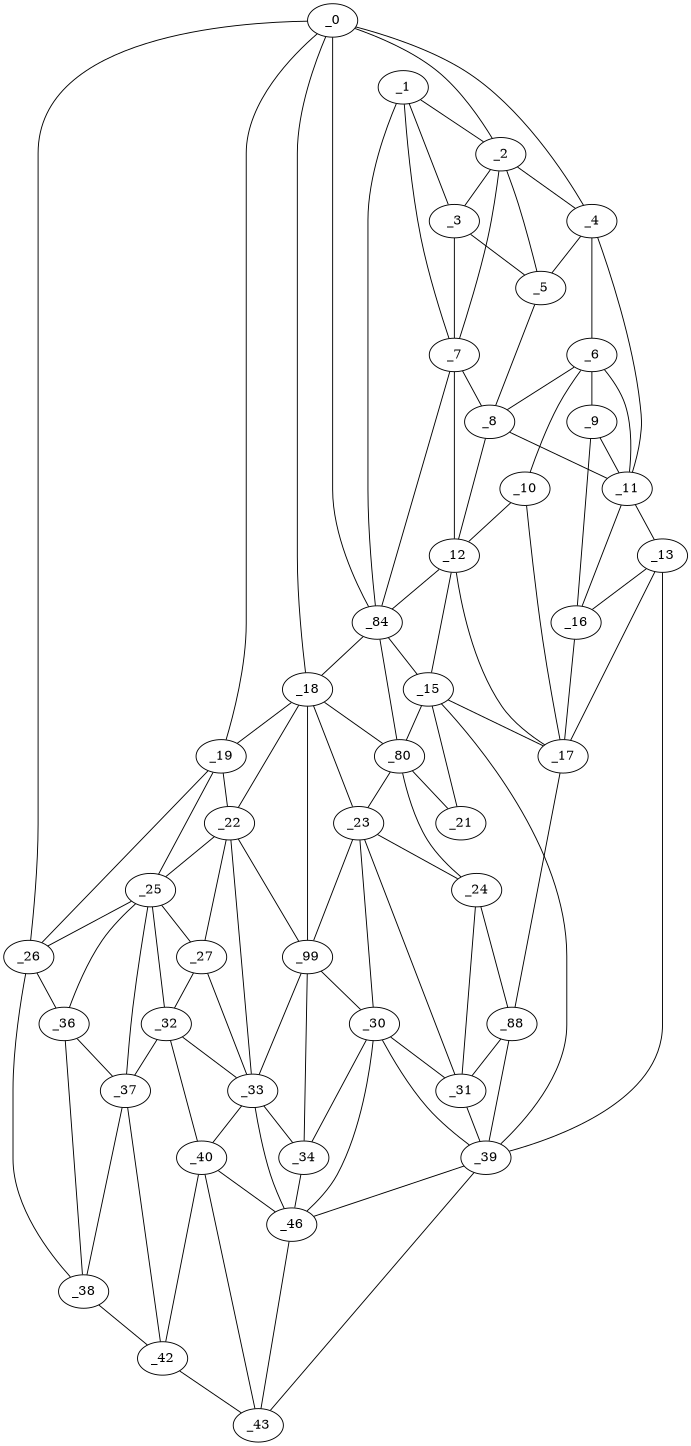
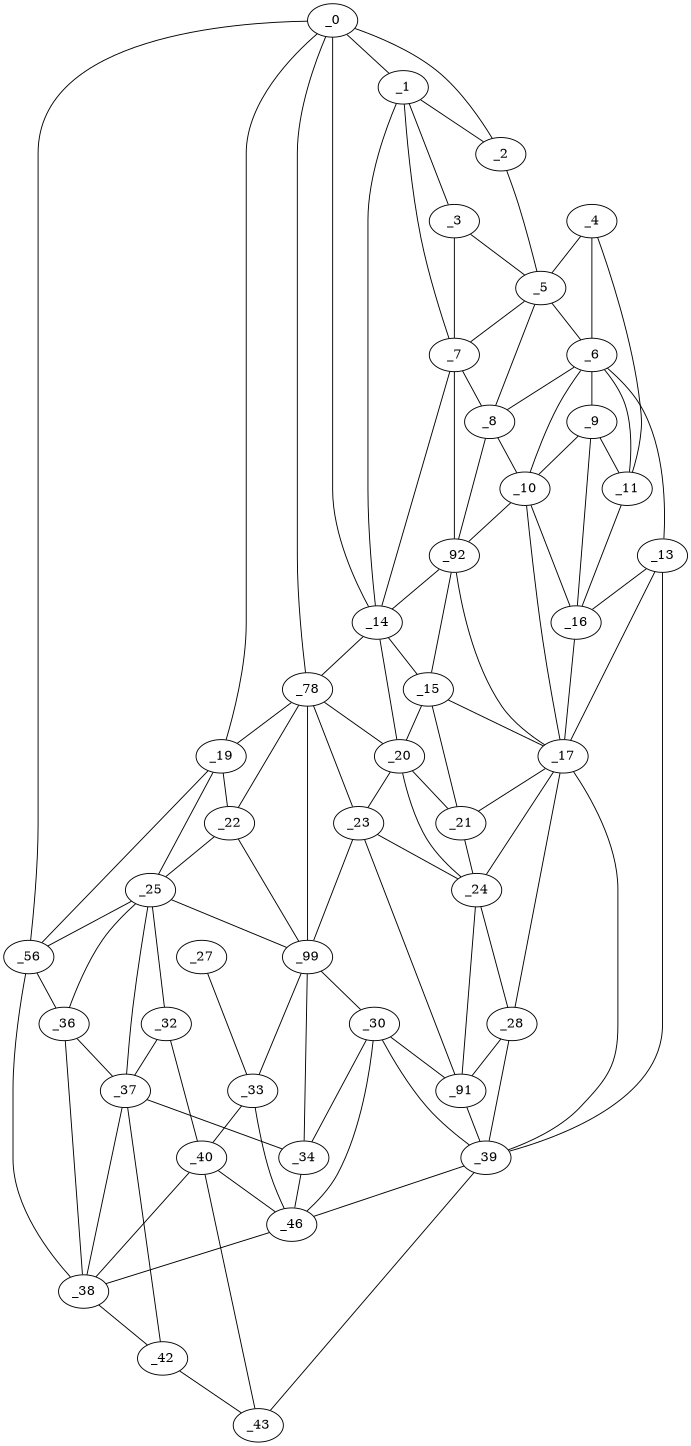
edge "_0" -- "_4": now "_0" -- "_1"
edge "_2" -- "_3": removed
edge "_2" -- "_4": removed
edge "_2" -- "_7": now "_5" -- "_7"
edge "_5" -- "_6": added
edge "_8" -- "_11": now "_8" -- "_10"
edge "_9" -- "_10": added
edge "_11" -- "_13": now "_6" -- "_13"
node "_12": label "_12" -> "_92"
edge "_10" -- "_16": added
node "_84": label "_84" -> "_14"
node "_18": label "_18" -> "_78"
node "_80": label "_80" -> "_20"
edge "_17" -- "_21": added
edge "_17" -- "_24": added
edge "_21" -- "_24": added
edge "_22" -- "_27": removed
edge "_15" -- "_39": now "_17" -- "_39"
edge "_25" -- "_27": now "_25" -- "_99"
edge "_23" -- "_30": removed
node "_26": label "_26" -> "_56"
edge "_22" -- "_33": removed
edge "_27" -- "_32": removed
node "_88": label "_88" -> "_28"
edge "_32" -- "_33": removed
node "_31": label "_31" -> "_91"
edge "_33" -- "_34": now "_37" -- "_34"
edge "_40" -- "_42": now "_40" -- "_38"
edge "_46" -- "_43": now "_46" -- "_38"
